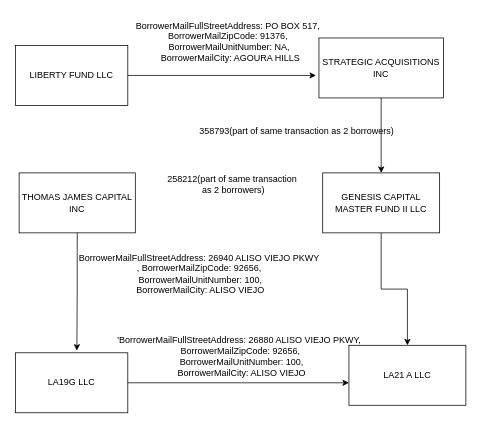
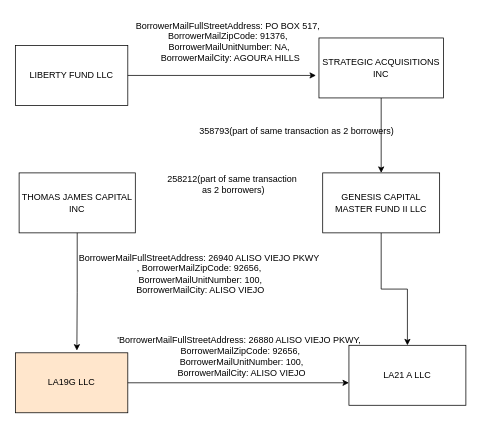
node "LA19G LLC": fillcolor #ffffff -> #ffe6cc
